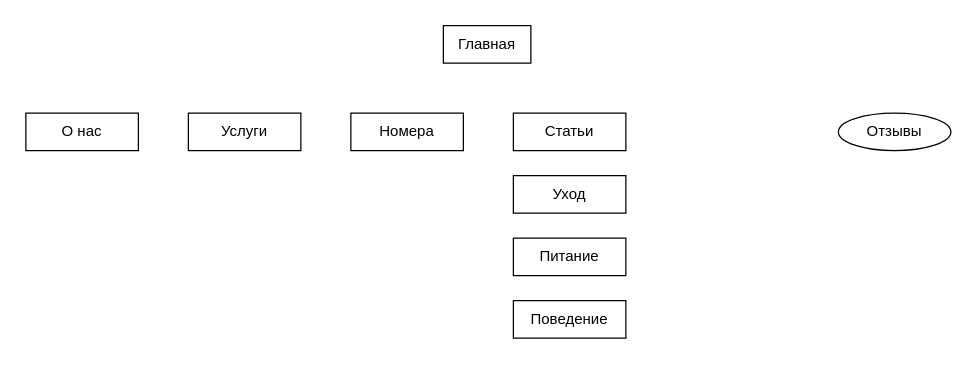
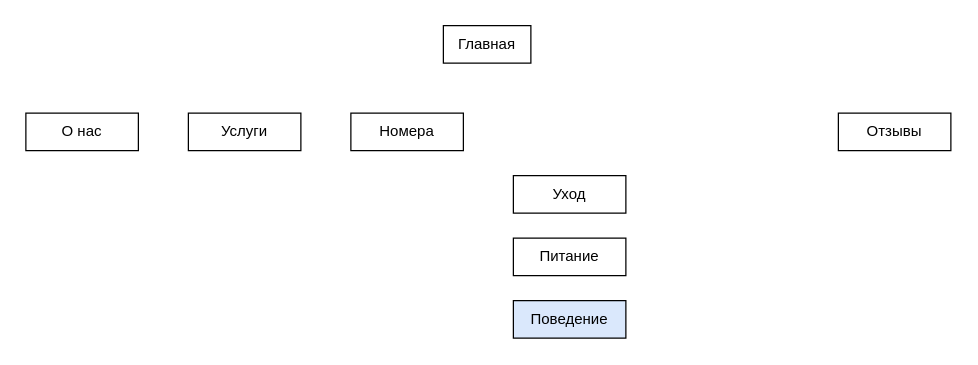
node "Статьи": removed
node "Отзывы": shape ellipse -> rectangle
node "Поведение": fillcolor #ffffff -> #dae8fc
